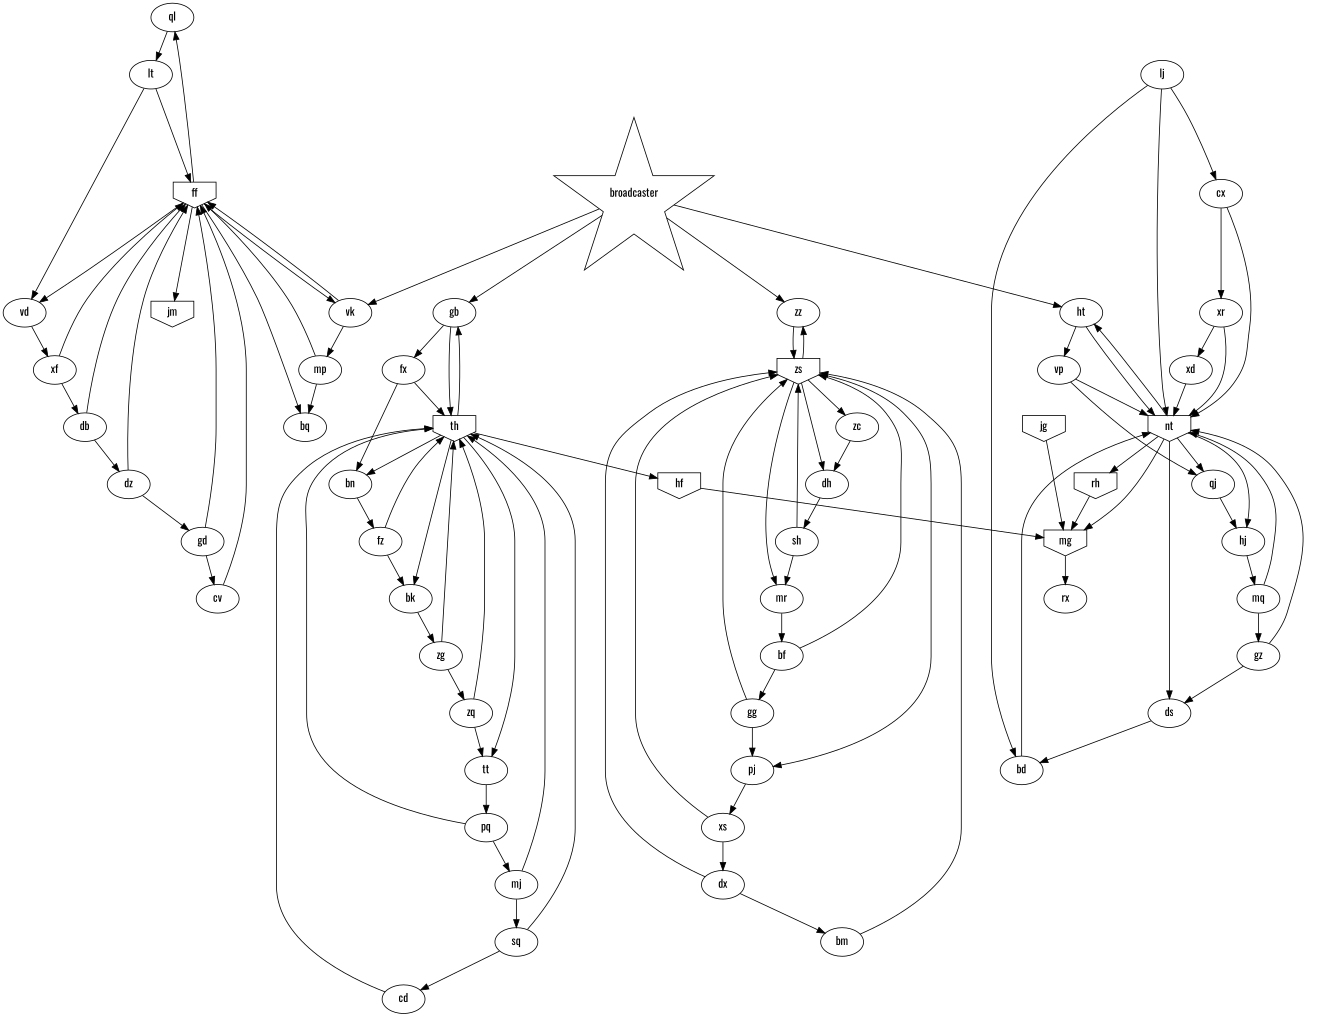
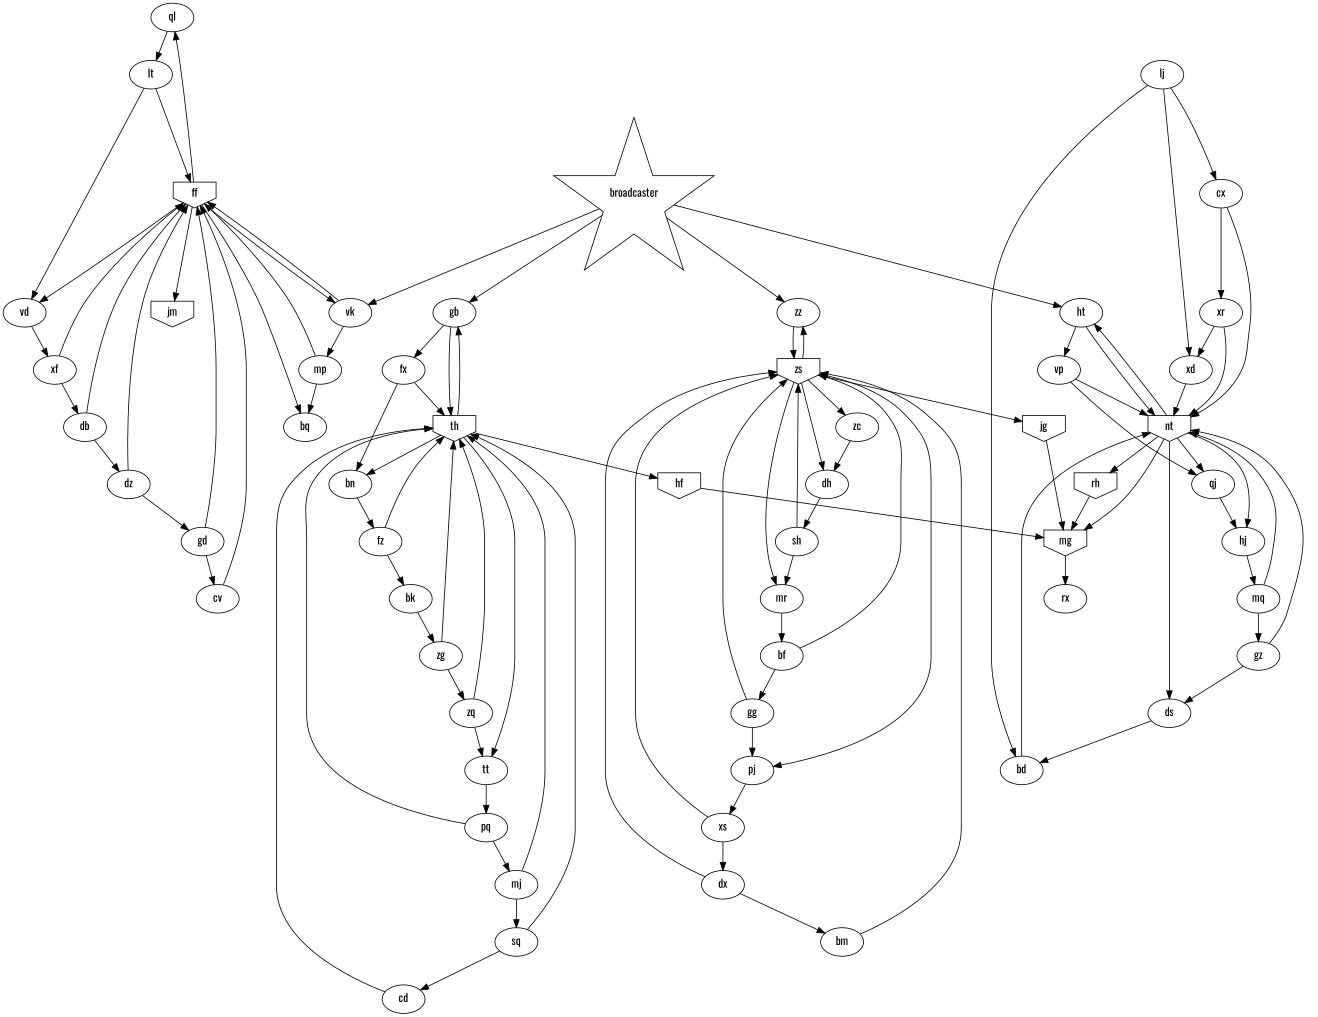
edge "lj" -> "nt": now "lj" -> "xd"
edge "zs" -> "jg": added
edge "th" -> "bk": removed
